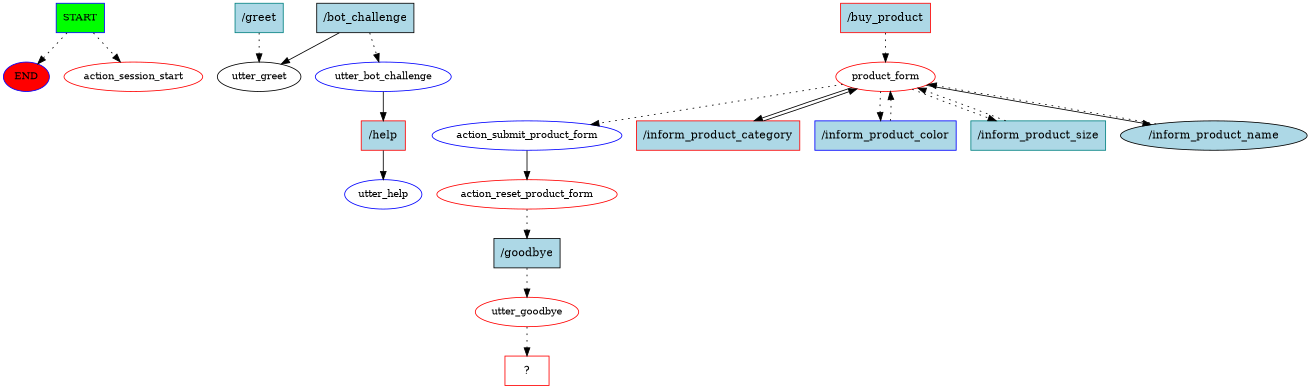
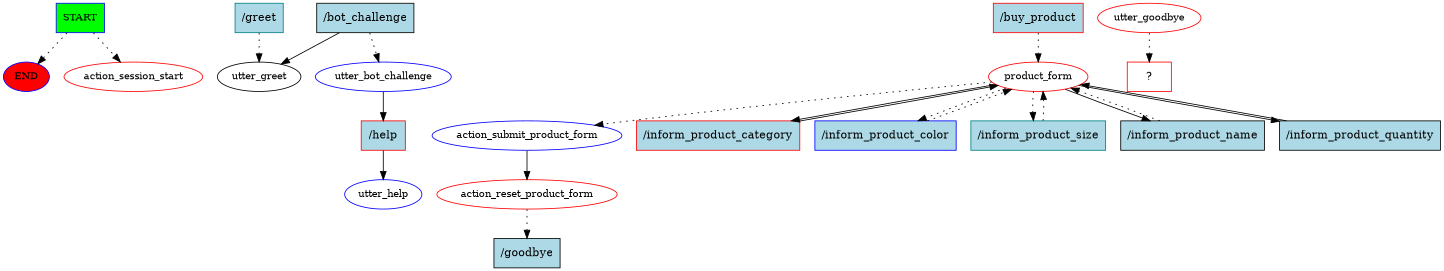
node "/inform_product_name": shape ellipse -> box
node "/inform_product_quantity": added
edge "/goodbye" -> "utter_goodbye": removed
